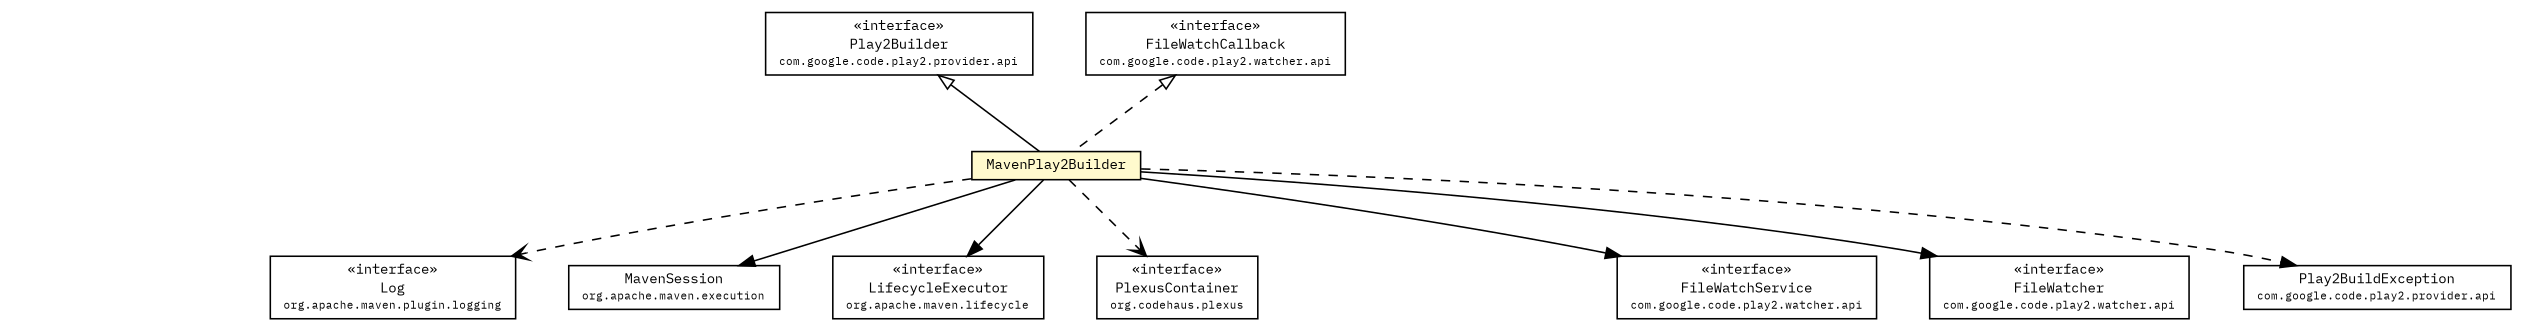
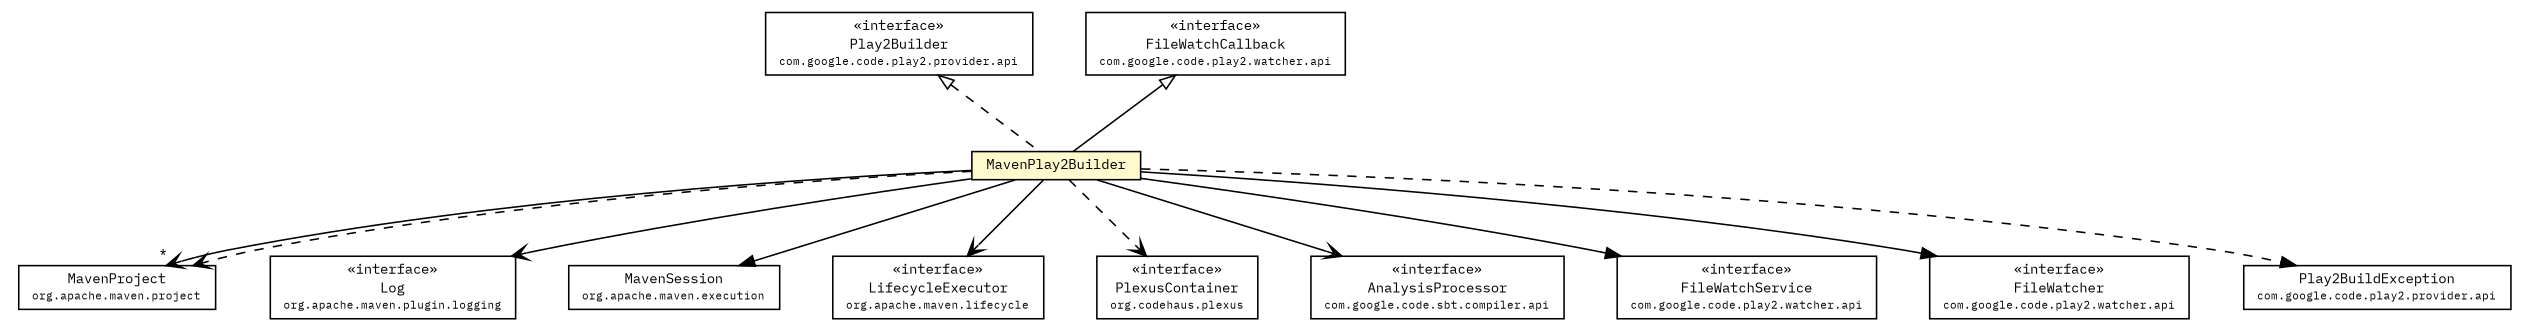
edge "MavenPlay2Builder" -> "Play2Builder": style solid -> dashed
edge "MavenPlay2Builder" -> "FileWatchCallback": style dashed -> solid
edge "MavenPlay2Builder" -> "LifecycleExecutor": arrowhead normal -> open
edge "MavenPlay2Builder" -> "Log": style dashed -> solid
node "MavenProject": added
node "AnalysisProcessor": added
